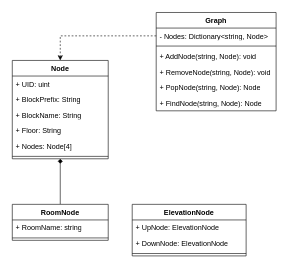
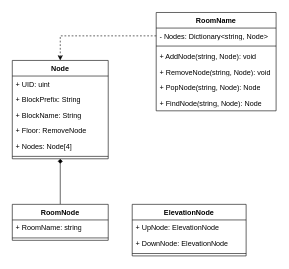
node "Graph": label "Graph" -> "RoomName"
node "+ Floor: String": label "+ Floor: String" -> "+ Floor: RemoveNode"
